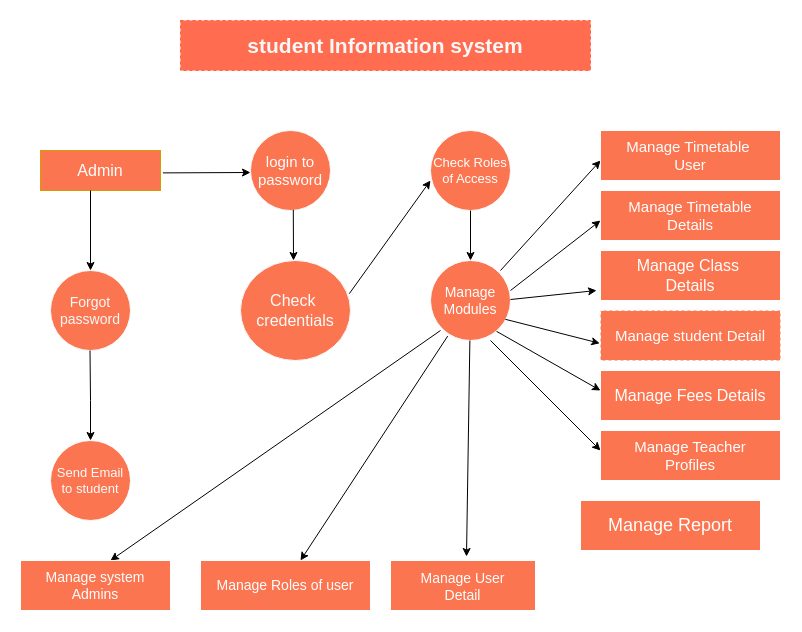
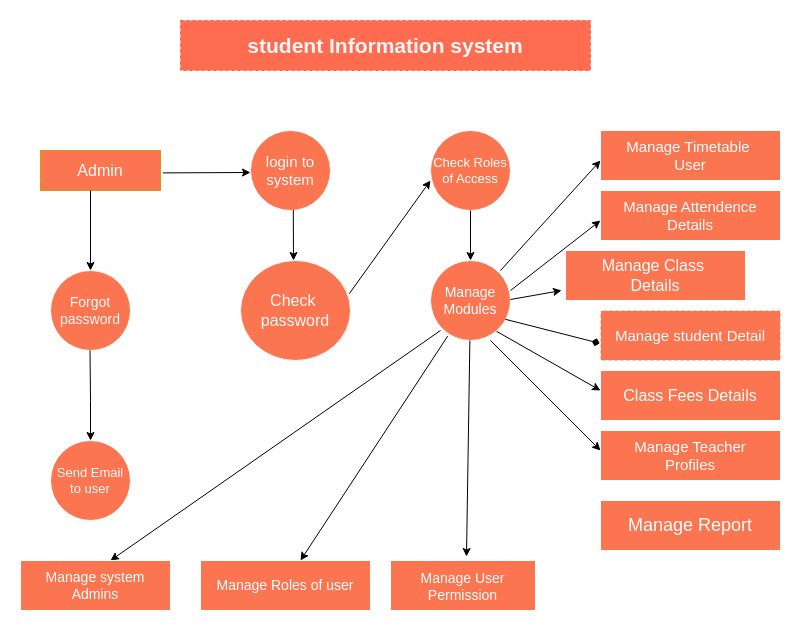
node "login to password": label "login to password" -> "login to system"
node "Manage Timetable Details": label "Manage Timetable Details" -> "Manage Attendence Details"
node "Manage Class Details": moved (691, 276) -> (656, 276)
node "Check credentials": label "Check credentials" -> "Check password"
edge "Manage Modules" -> "Manage student Detail": arrowhead classic -> diamond
node "Manage Fees Details": label "Manage Fees Details" -> "Class Fees Details"
node "Send Email to student": label "Send Email to student" -> "Send Email to user"
node "Manage Report": moved (671, 526) -> (691, 526)
node "Manage User Detail": label "Manage User Detail" -> "Manage User Permission"
